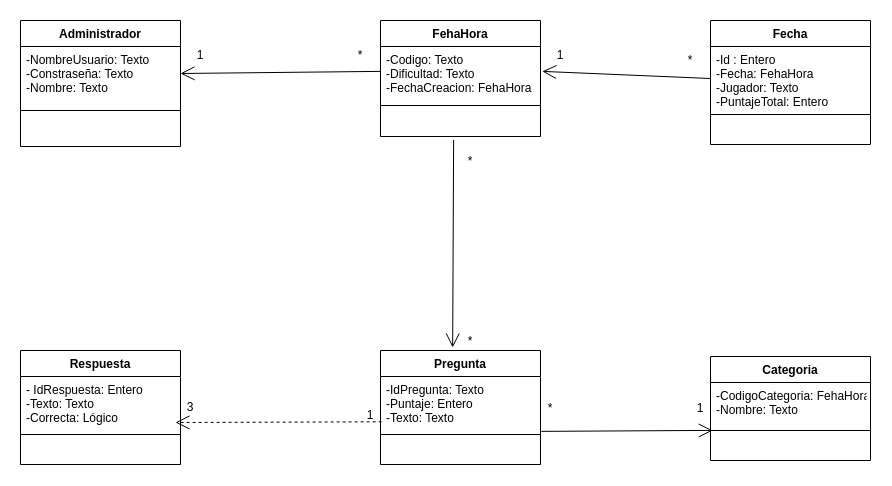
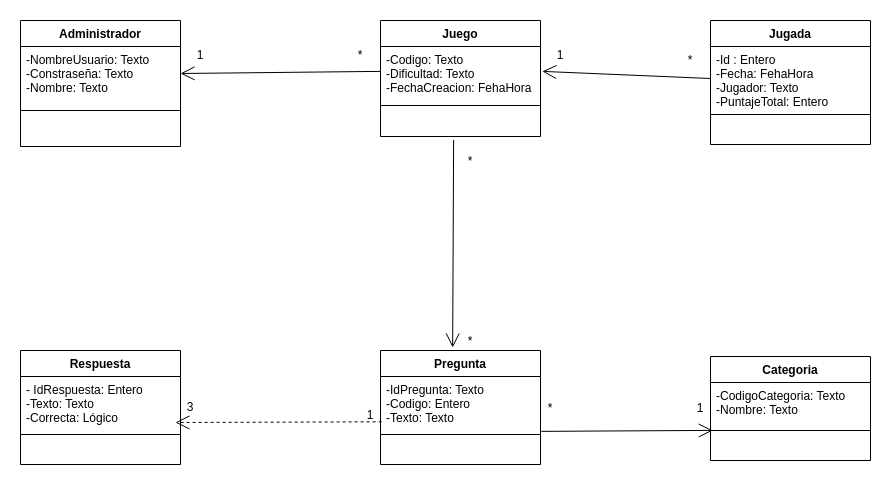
node "FehaHora": label "FehaHora" -> "Juego"
node "Fecha": label "Fecha" -> "Jugada"
node "-IdPregunta: Texto -Puntaje: Entero -Texto: Texto": label "-IdPregunta: Texto -Puntaje: Entero -Texto: Texto" -> "-IdPregunta: Texto -Codigo: Entero -Texto: Texto"
node "-CodigoCategoria: FehaHora -Nombre: Texto": label "-CodigoCategoria: FehaHora -Nombre: Texto" -> "-CodigoCategoria: Texto -Nombre: Texto"
